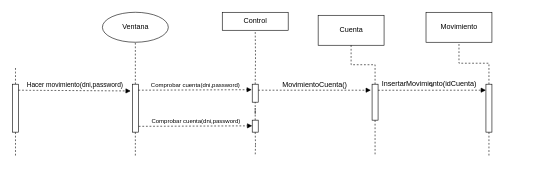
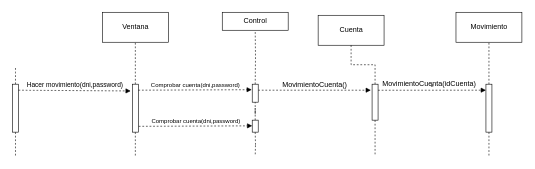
node "Ventana": shape ellipse -> rectangle
node "Movimiento": moved (459, 27) -> (489, 27)
node "InsertarMovimiento(idCuenta)": label "InsertarMovimiento(idCuenta)" -> "MovimientoCuenta(idCuenta)"
